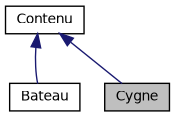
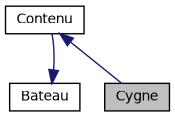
edge "Bateau" -> "Contenu": reversed
